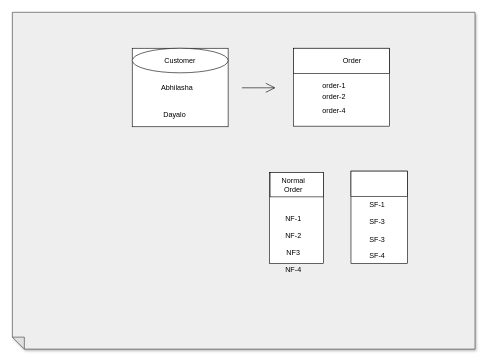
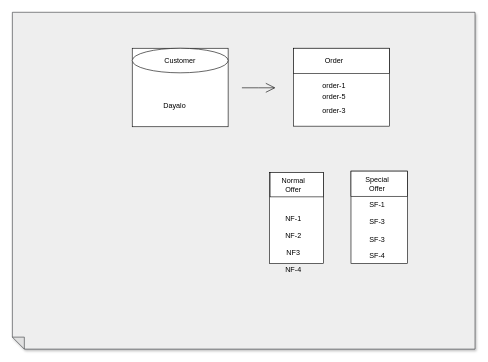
node "Order": moved (353, 61) -> (335, 61)
node "Abhilasha": removed
node "order-2": label "order-2" -> "order-5"
node "order-4": label "order-4" -> "order-3"
node "Dayalo": moved (175, 115) -> (175, 106)
node "Special Offer": added
node "Normal Order": label "Normal Order" -> "Normal Offer"
